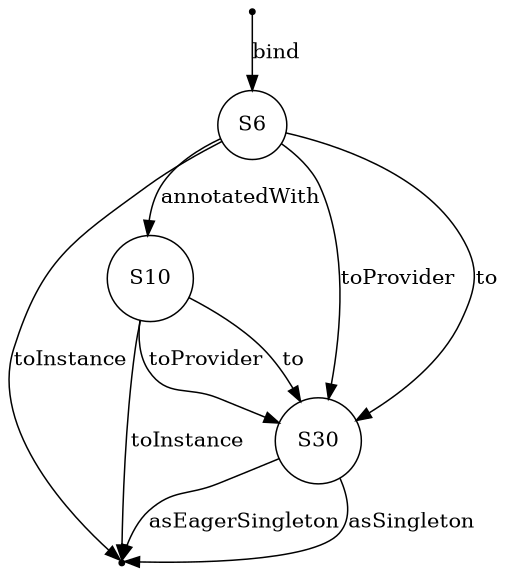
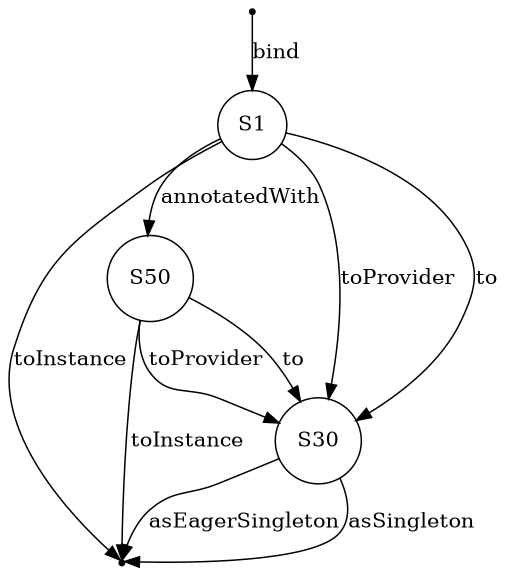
node "S6": label "S6" -> "S1"
node "S10": label "S10" -> "S50"
